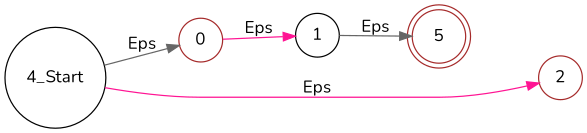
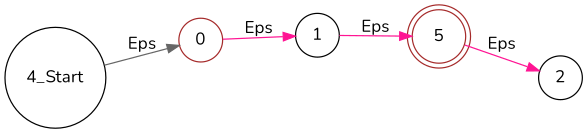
edge "1" -> "5": color gray40 -> deeppink
node "2": color brown -> black
edge "4_Start" -> "2": now "5" -> "2"
